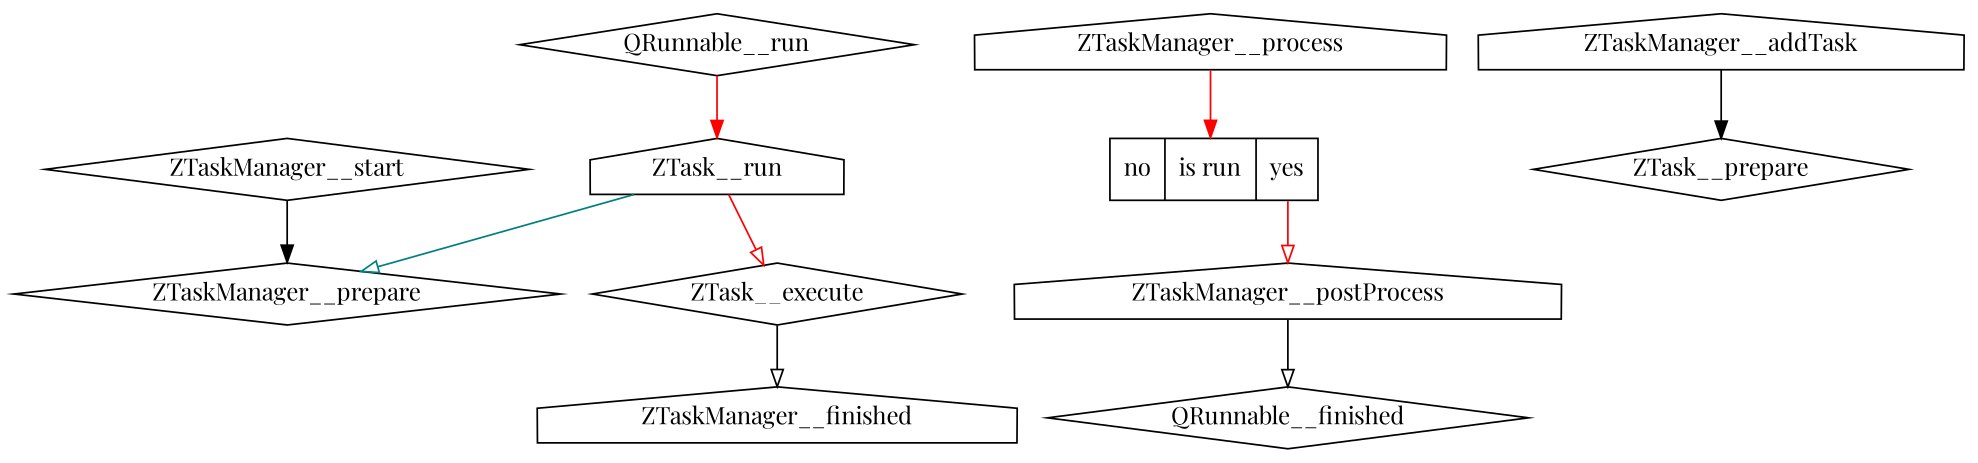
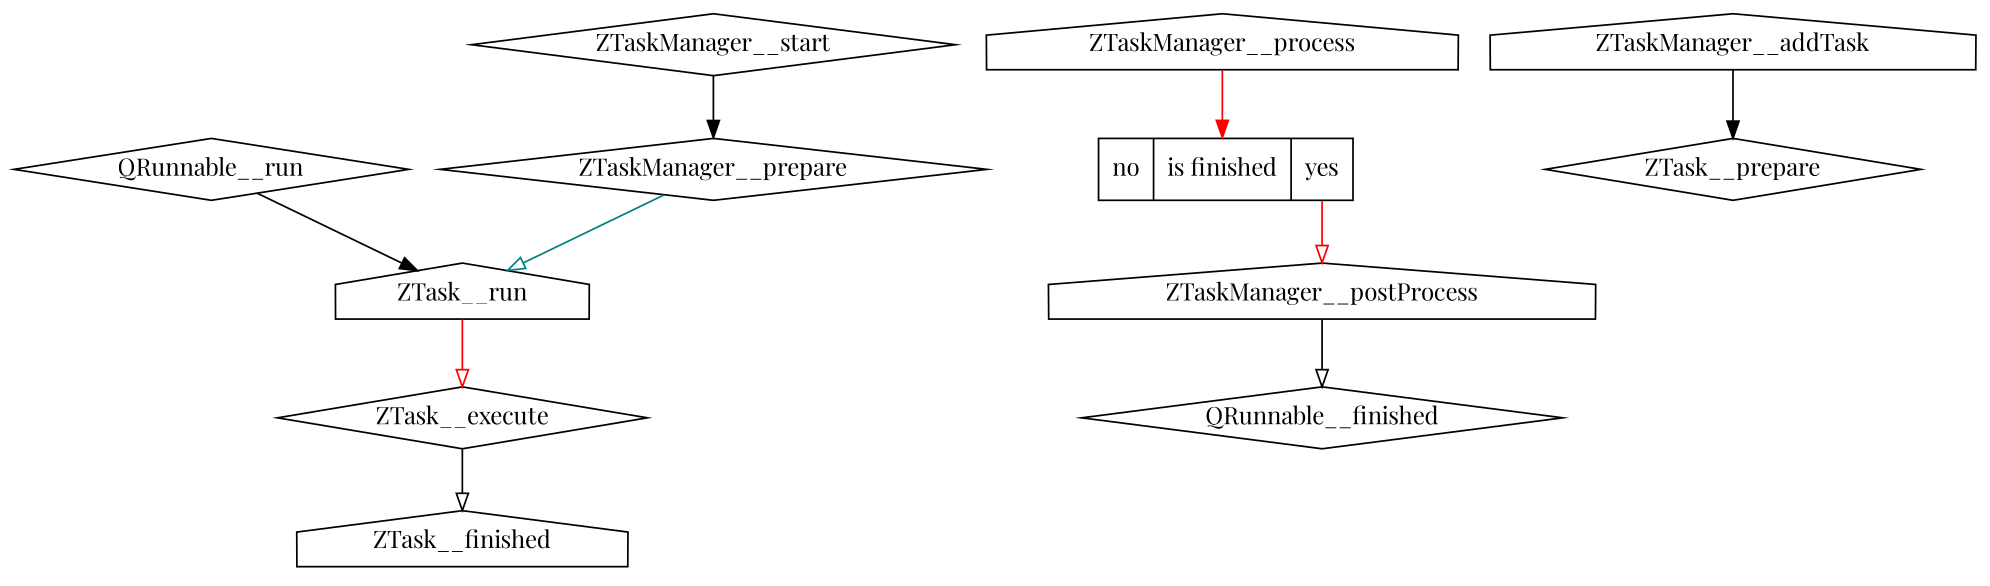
edge "QRunnable__run" -> "ZTask__run": color red -> black
node "no": text "is run" -> "is finished"
edge "ZTask__run" -> "ZTaskManager__prepare": reversed
node "ZTaskManager__finished": label "ZTaskManager__finished" -> "ZTask__finished"
